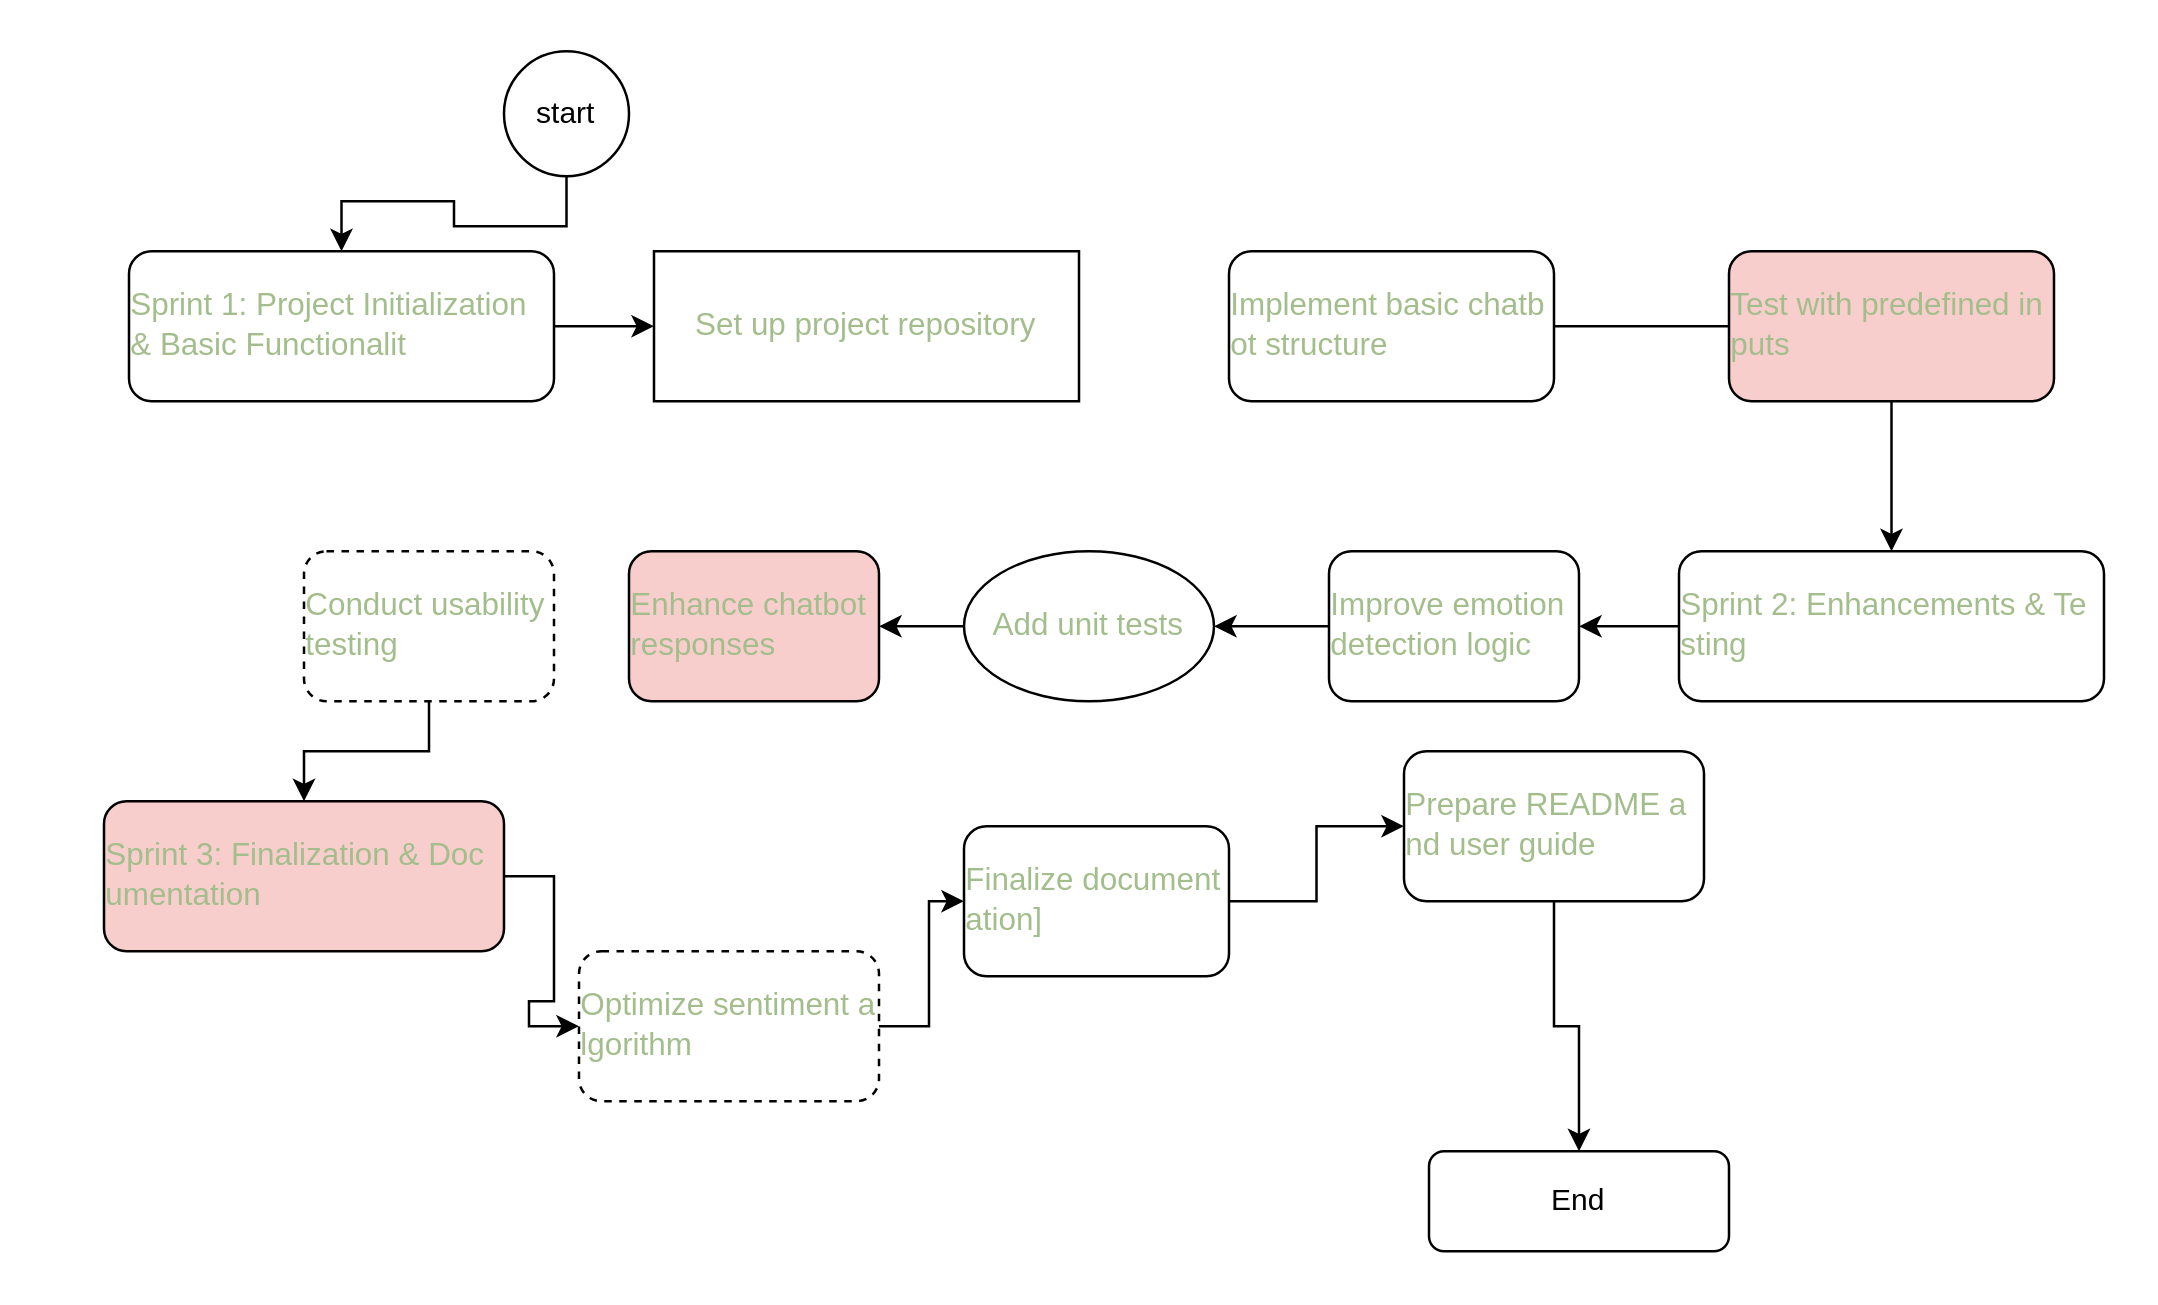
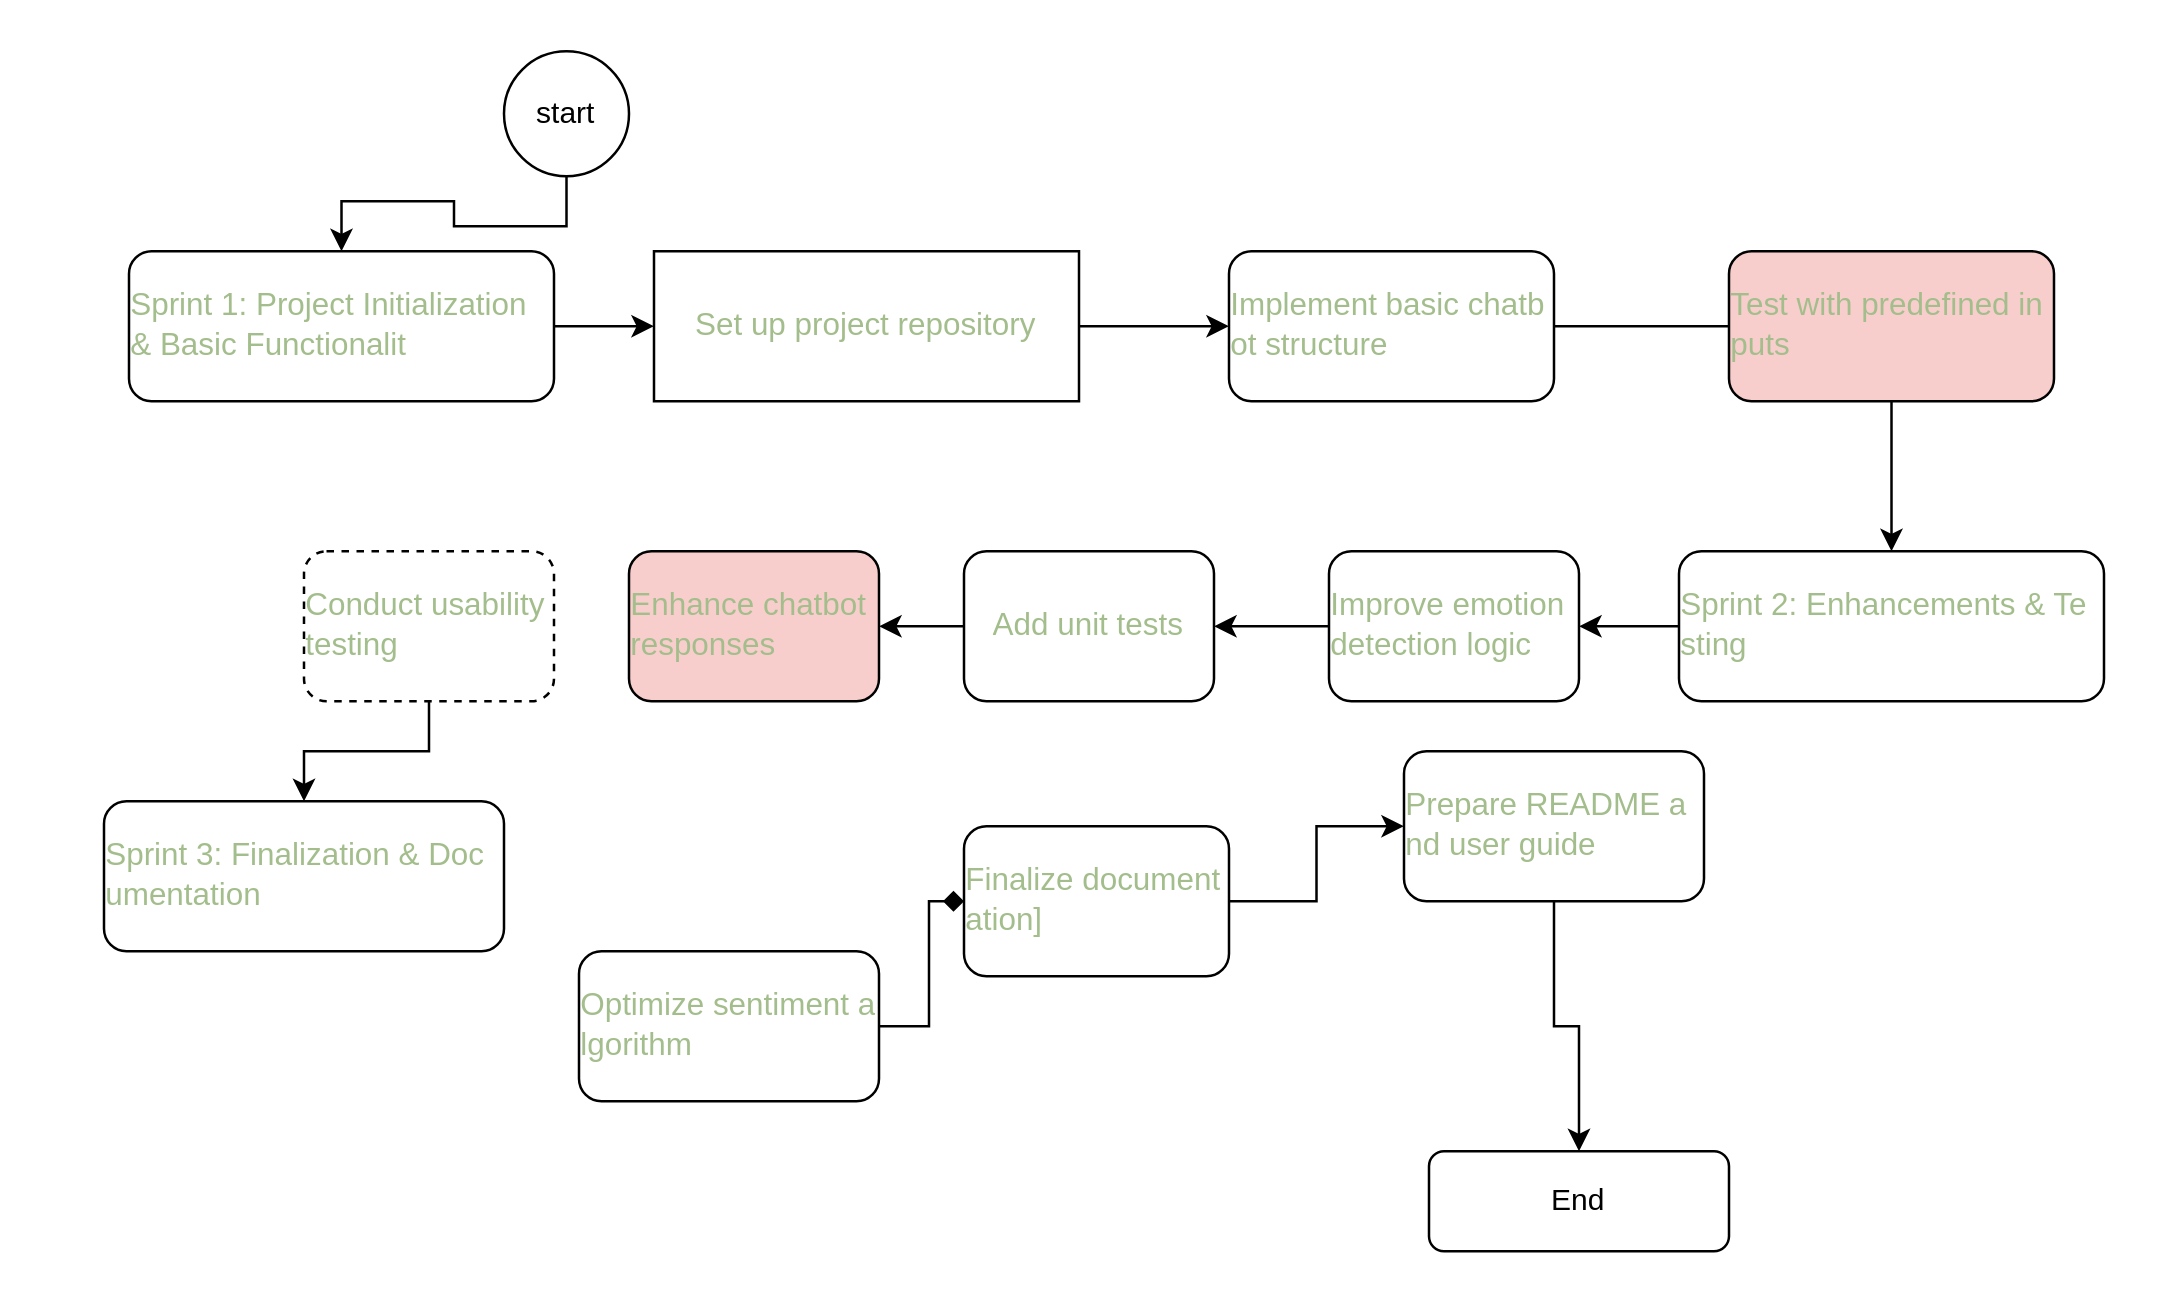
edge "Set up project repository" -> "Implement basic chatbot structure": added
node "Add unit tests": shape ellipse -> rounded rectangle
node "Sprint 3: Finalization & Documentation": fillcolor #f8cecc -> #ffffff
edge "Optimize sentiment algorithm" -> "Finalize documentation]": arrowhead classic -> diamond
edge "Sprint 3: Finalization & Documentation" -> "Optimize sentiment algorithm": removed
node "Optimize sentiment algorithm": style dashed -> solid
